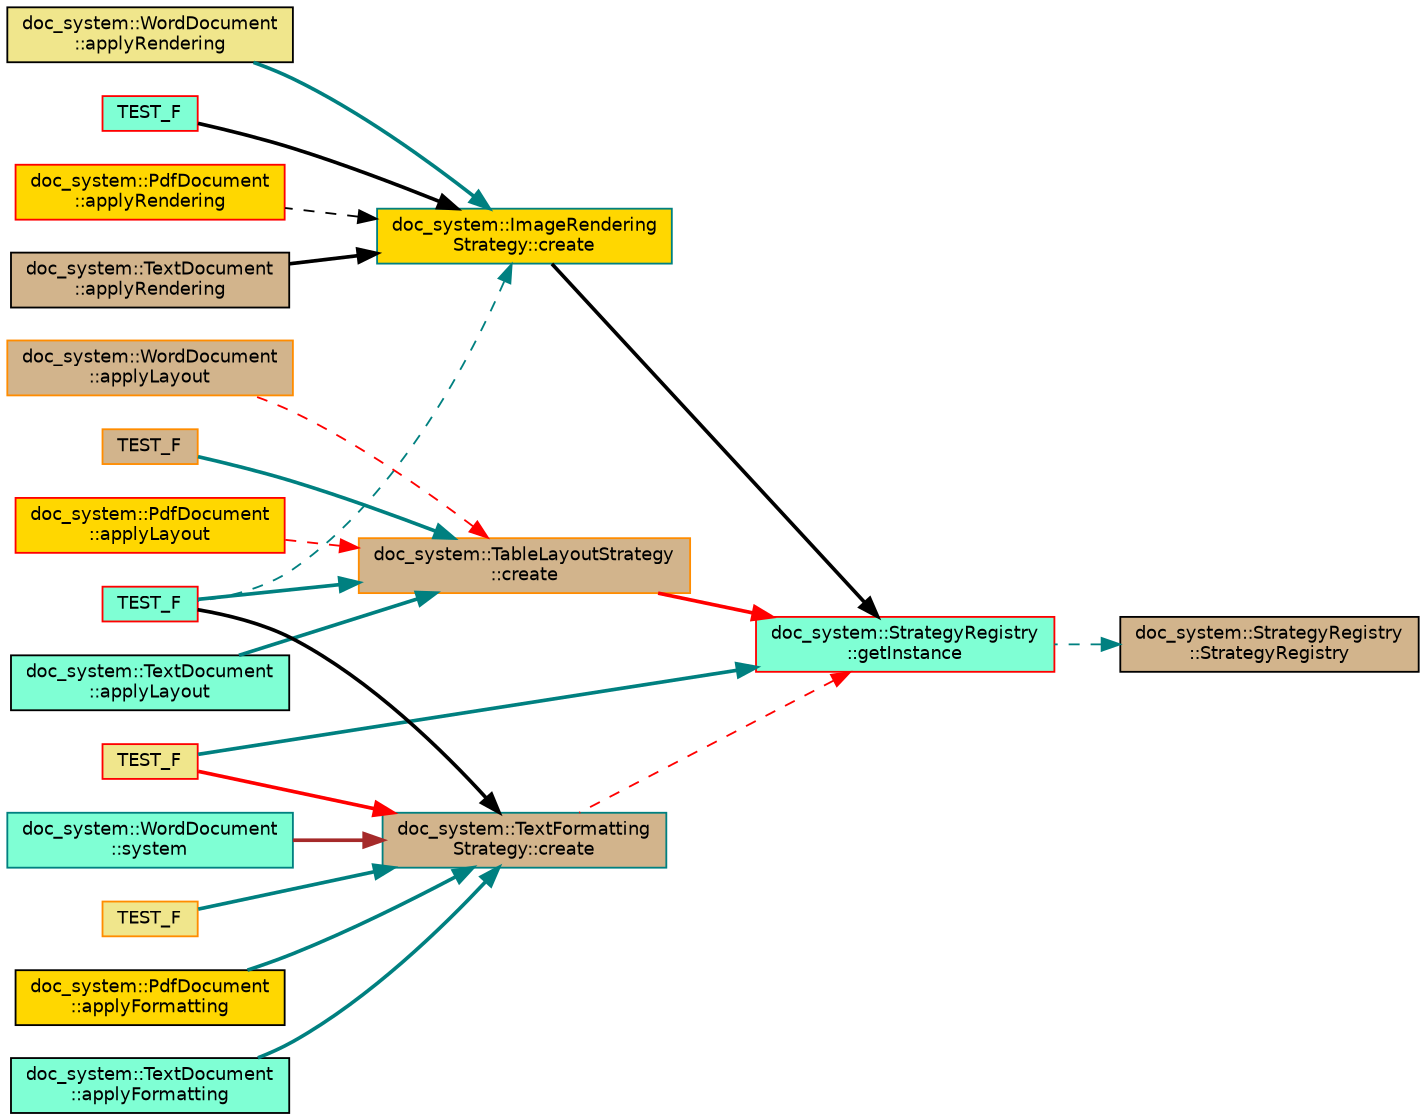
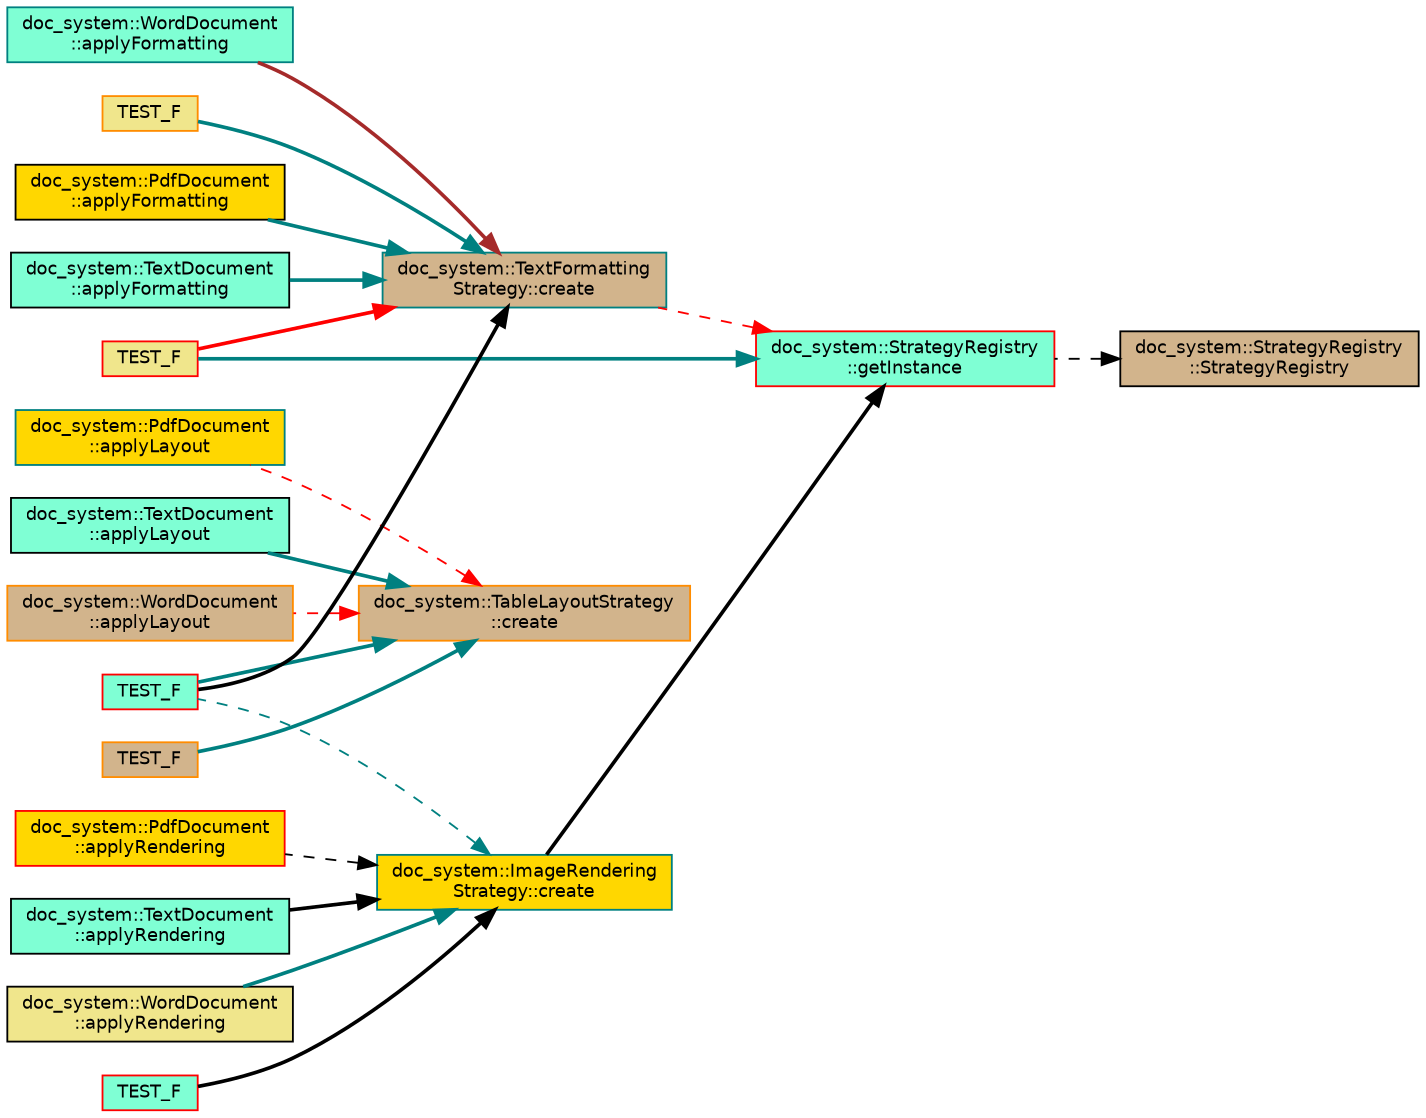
node "doc_system::TextDocument ::applyRendering": fillcolor tan -> aquamarine
node "doc_system::PdfDocument ::applyLayout": color red -> teal
edge "doc_system::TableLayoutStrategy ::create" -> "doc_system::StrategyRegistry ::getInstance": removed
edge "doc_system::StrategyRegistry ::getInstance" -> "doc_system::StrategyRegistry ::StrategyRegistry": color teal -> black
node "doc_system::WordDocument ::system": label "doc_system::WordDocument ::system" -> "doc_system::WordDocument ::applyFormatting"
